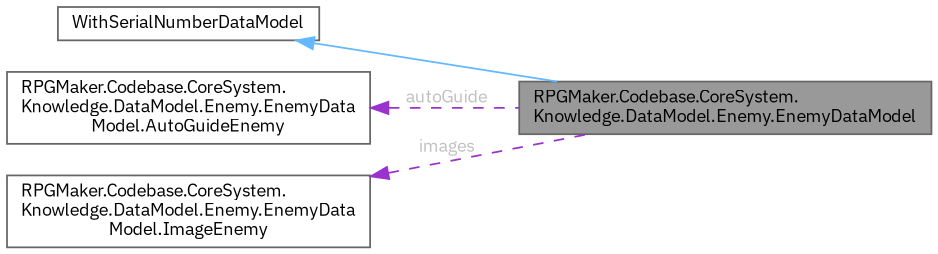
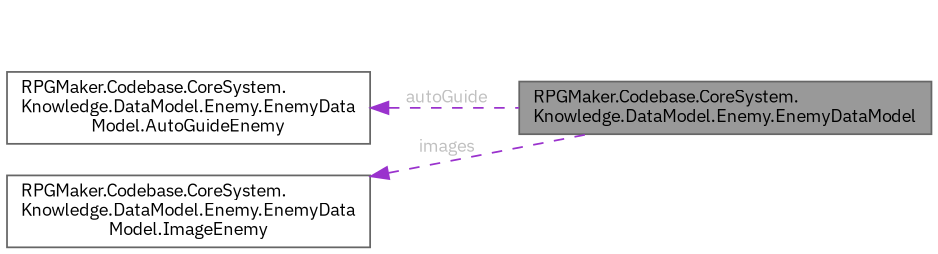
node "WithSerialNumberDataModel": removed
